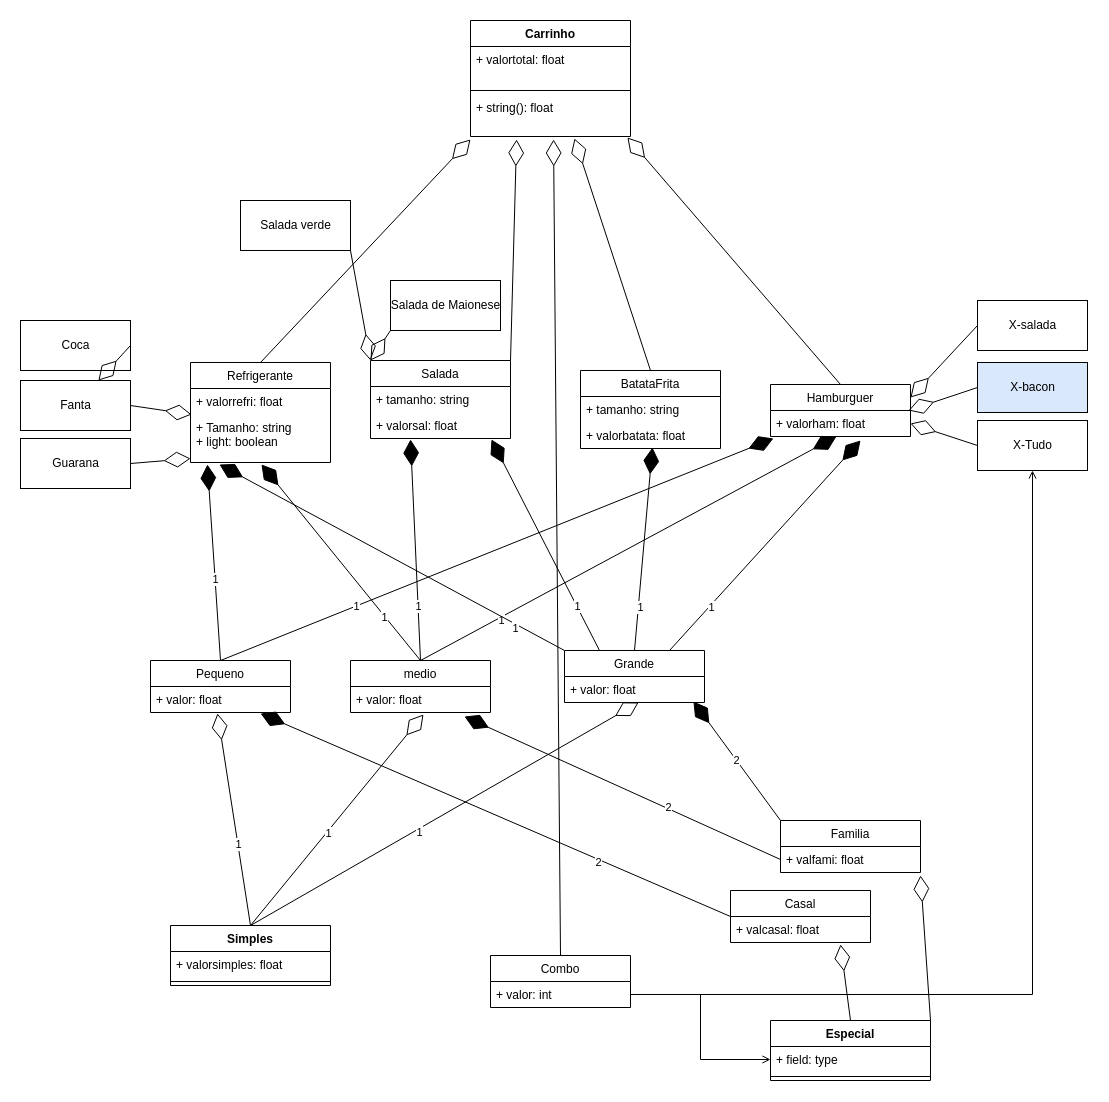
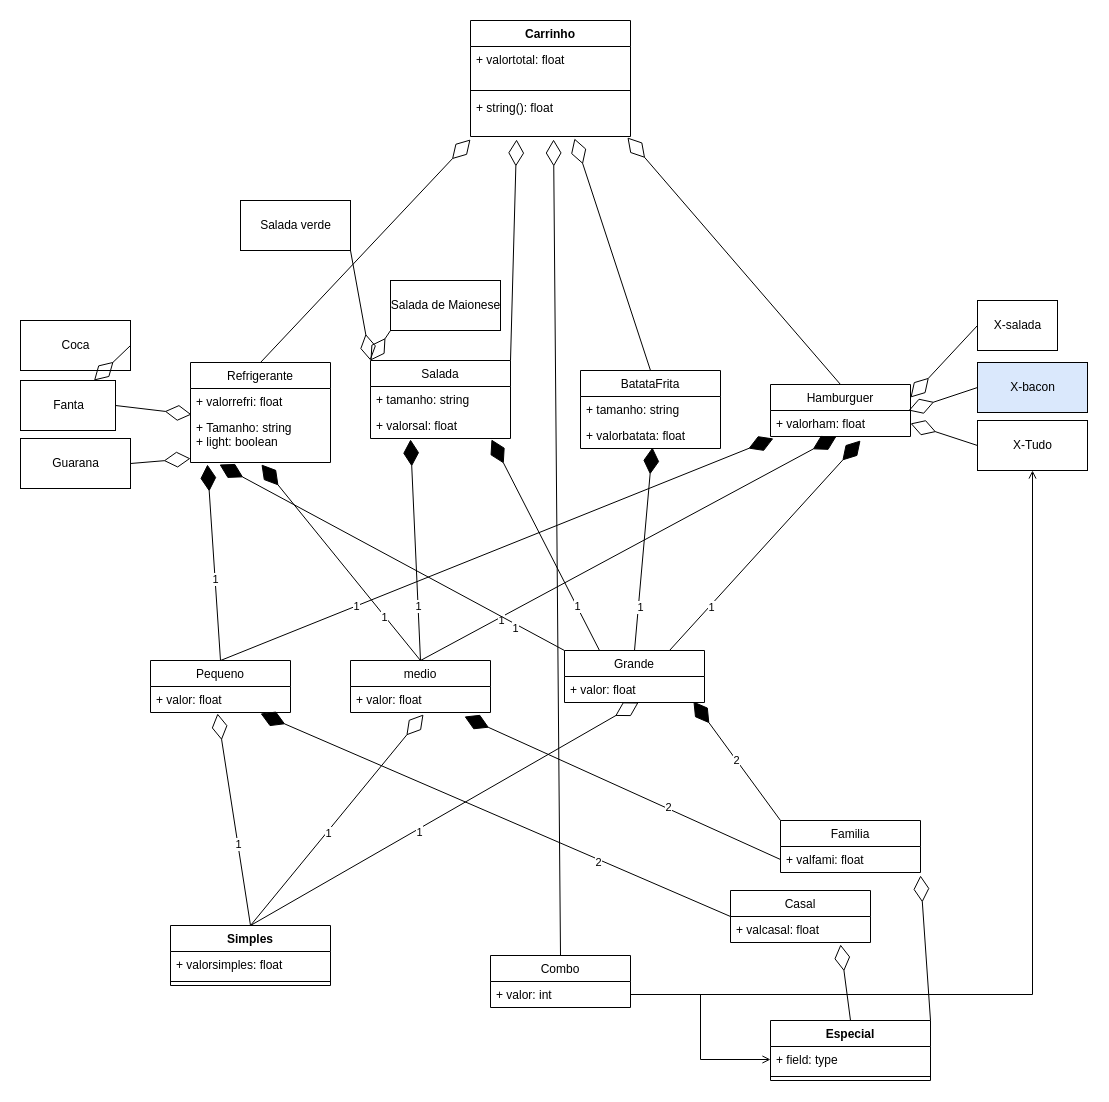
node "X-salada": size 110x50 -> 80x50
node "Fanta": size 110x50 -> 95x50
